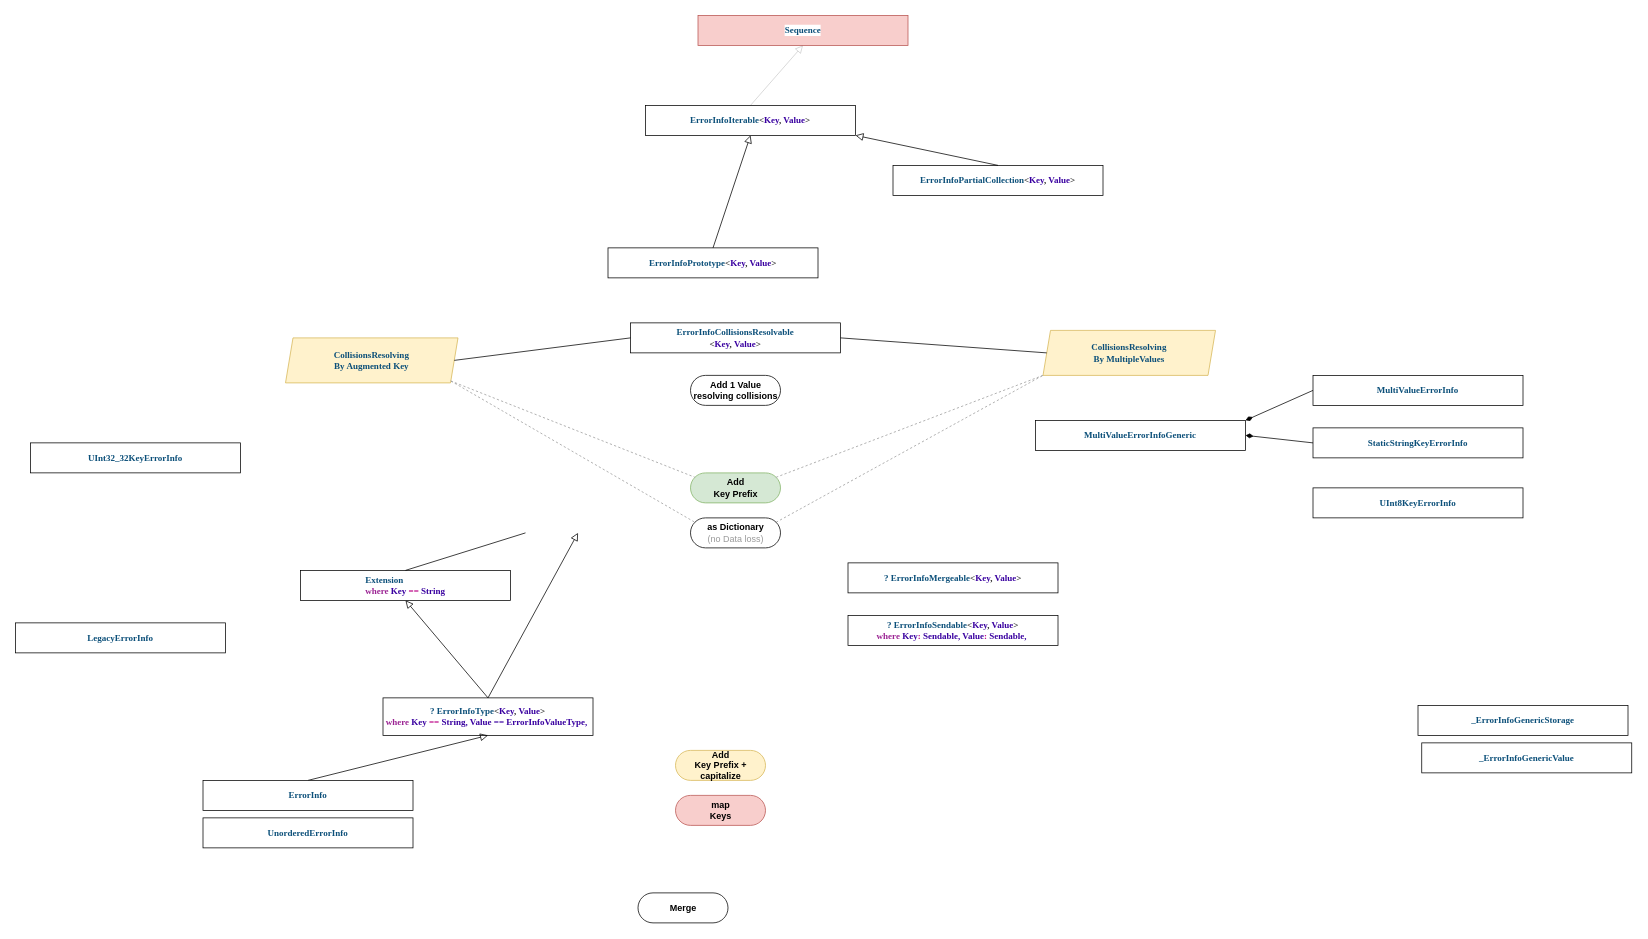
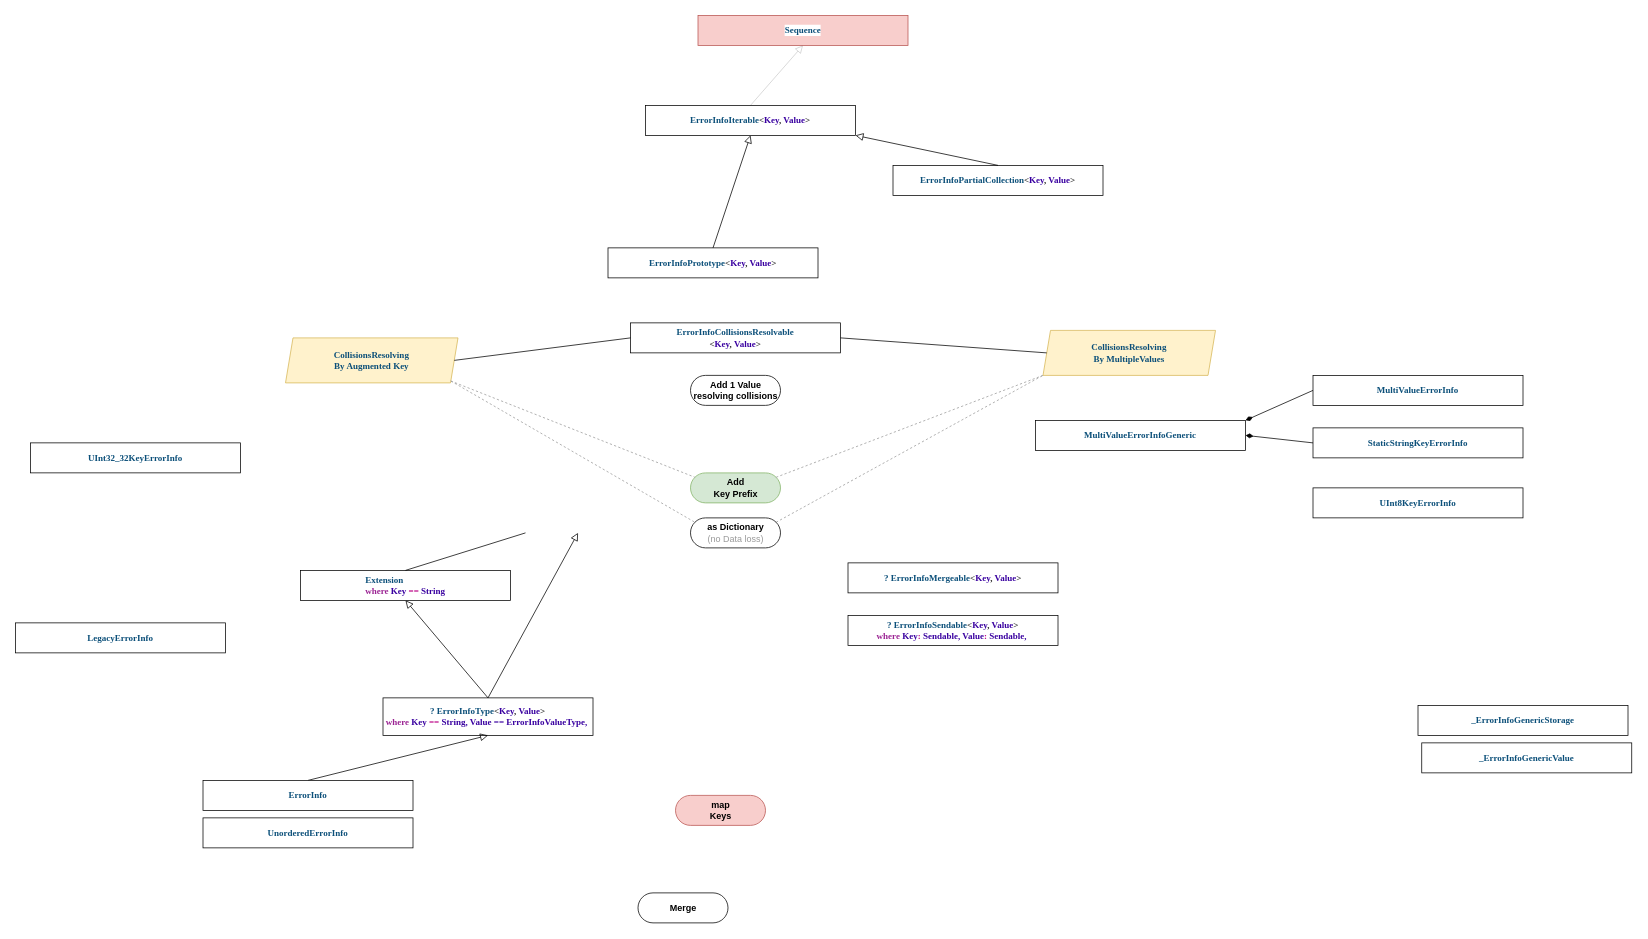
node "Add Key Prefix + capitalize": removed
